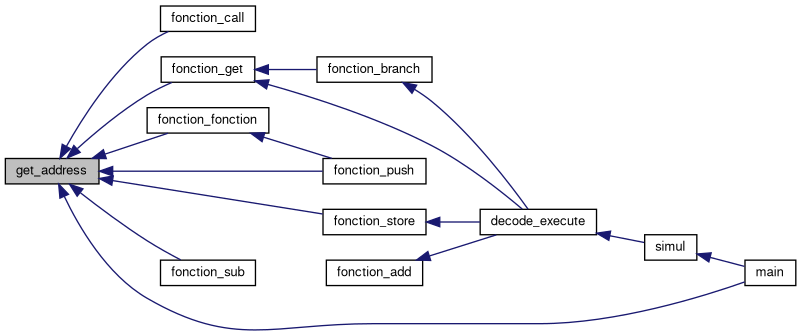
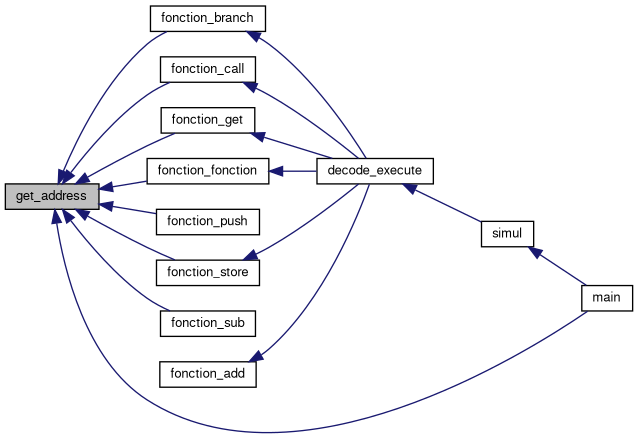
edge "fonction_branch" -> "fonction_get": now "fonction_branch" -> "get_address"
edge "decode_execute" -> "fonction_call": added
edge "fonction_push" -> "fonction_fonction": now "decode_execute" -> "fonction_fonction"
